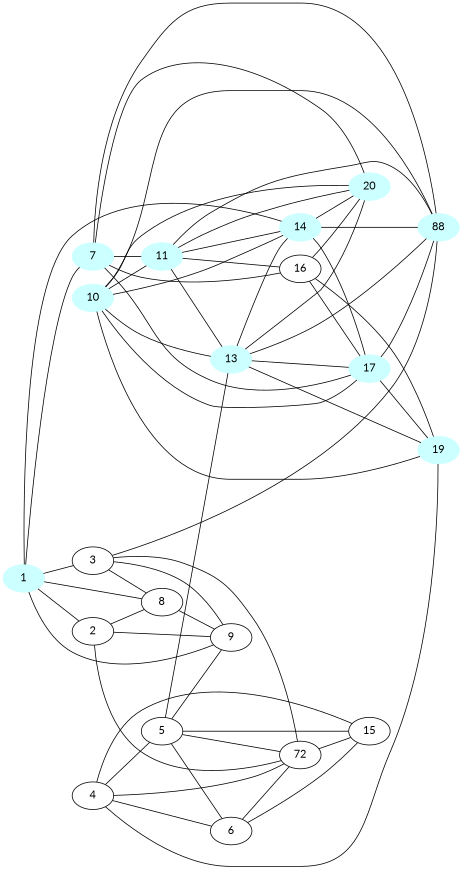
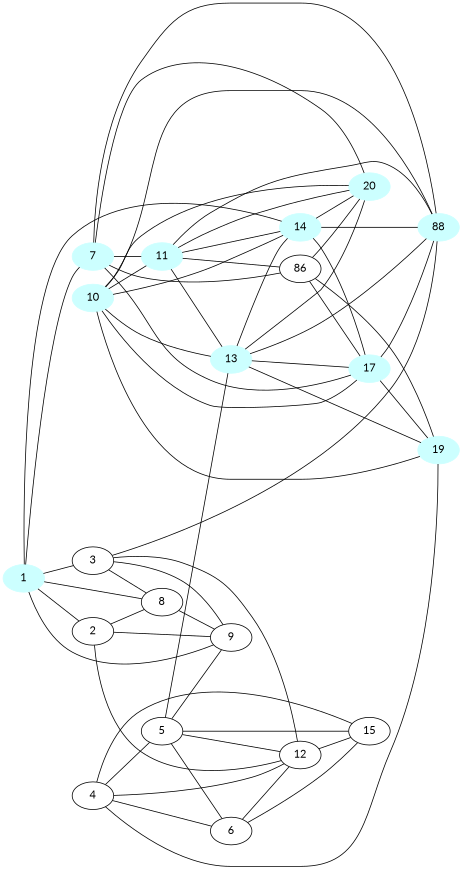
node "16": label "16" -> "86"
node "72": label "72" -> "12"
